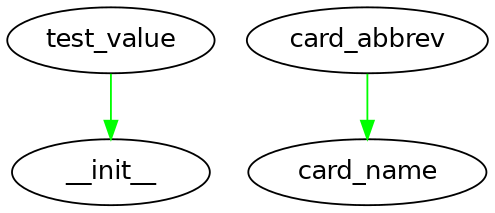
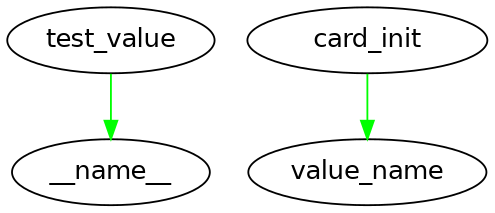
node "card_abbrev": label "card_abbrev" -> "card_init"
node "__init__": label "__init__" -> "__name__"
node "card_name": label "card_name" -> "value_name"
